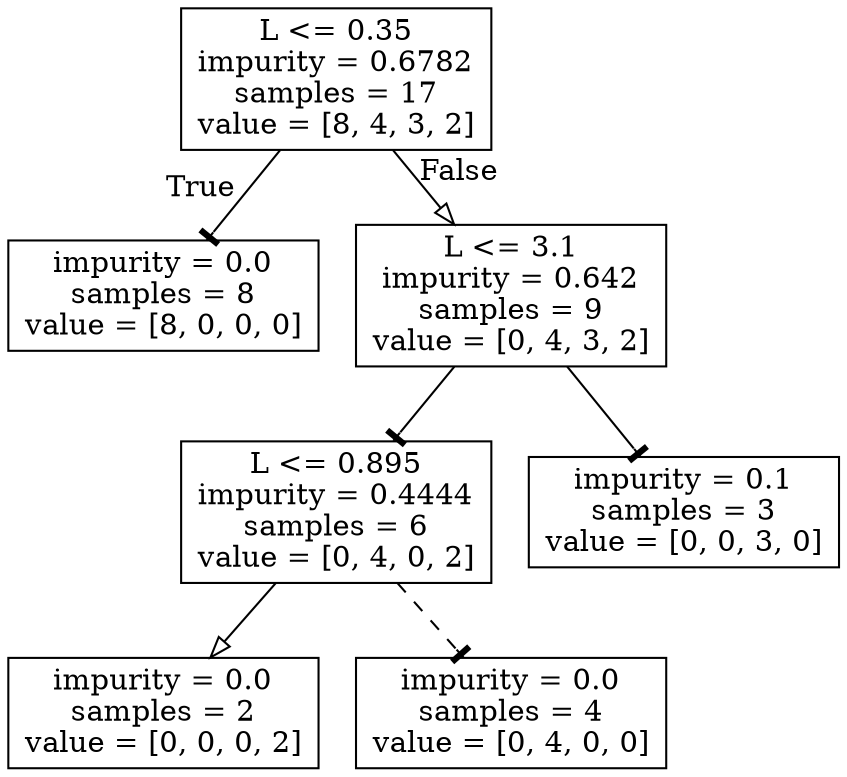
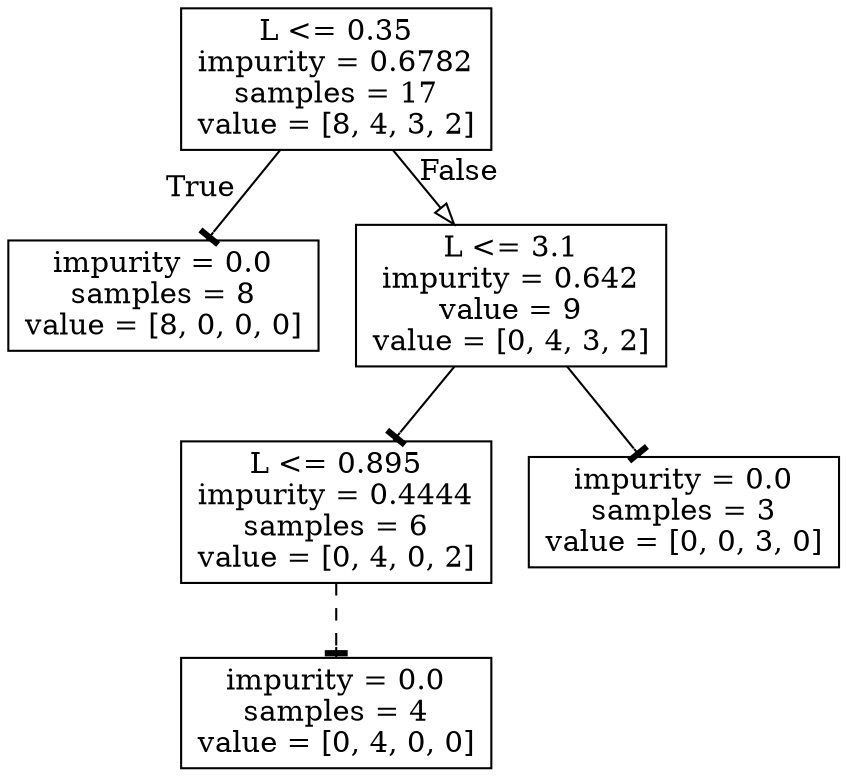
node "L <= 3.1 impurity = 0.642 samples = 9 value = [0, 4, 3, 2]": label "L <= 3.1 impurity = 0.642 samples = 9 value = [0, 4, 3, 2]" -> "L <= 3.1 impurity = 0.642 value = 9 value = [0, 4, 3, 2]"
node "impurity = 0.1 samples = 3 value = [0, 0, 3, 0]": label "impurity = 0.1 samples = 3 value = [0, 0, 3, 0]" -> "impurity = 0.0 samples = 3 value = [0, 0, 3, 0]"
node "impurity = 0.0 samples = 2 value = [0, 0, 0, 2]": removed
